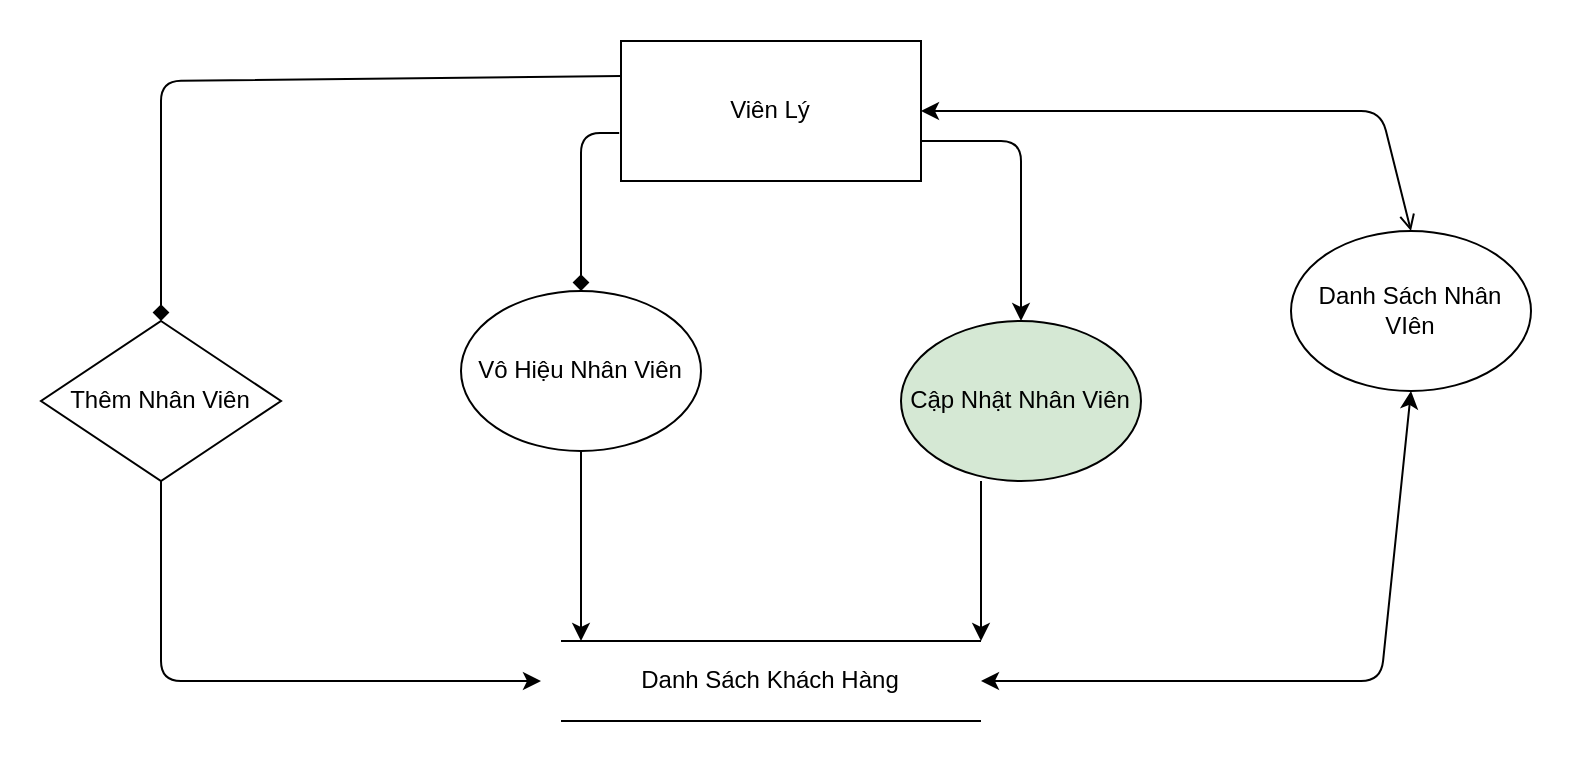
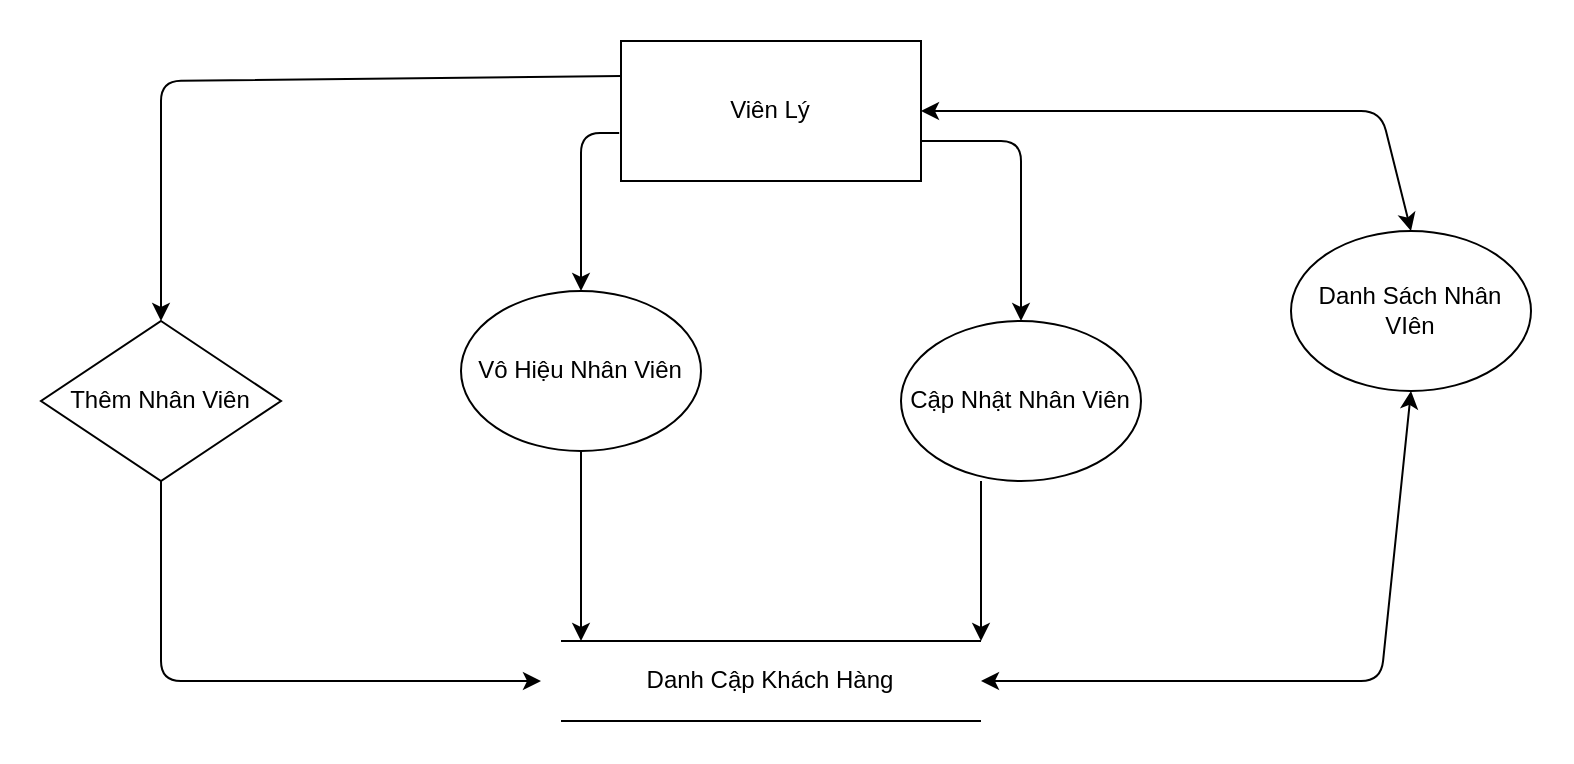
edge "Viên Lý" -- "Danh Sách Nhân VIên": arrowhead open -> classic
edge "Viên Lý" -> "Vô Hiệu Nhân Viên": arrowhead diamond -> classic
edge "Viên Lý" -> "Thêm Nhân Viên": arrowhead diamond -> classic
node "Cập Nhật Nhân Viên": fillcolor #d5e8d4 -> #ffffff
node "Danh Sách Khách Hàng": label "Danh Sách Khách Hàng" -> "Danh Cập Khách Hàng"
